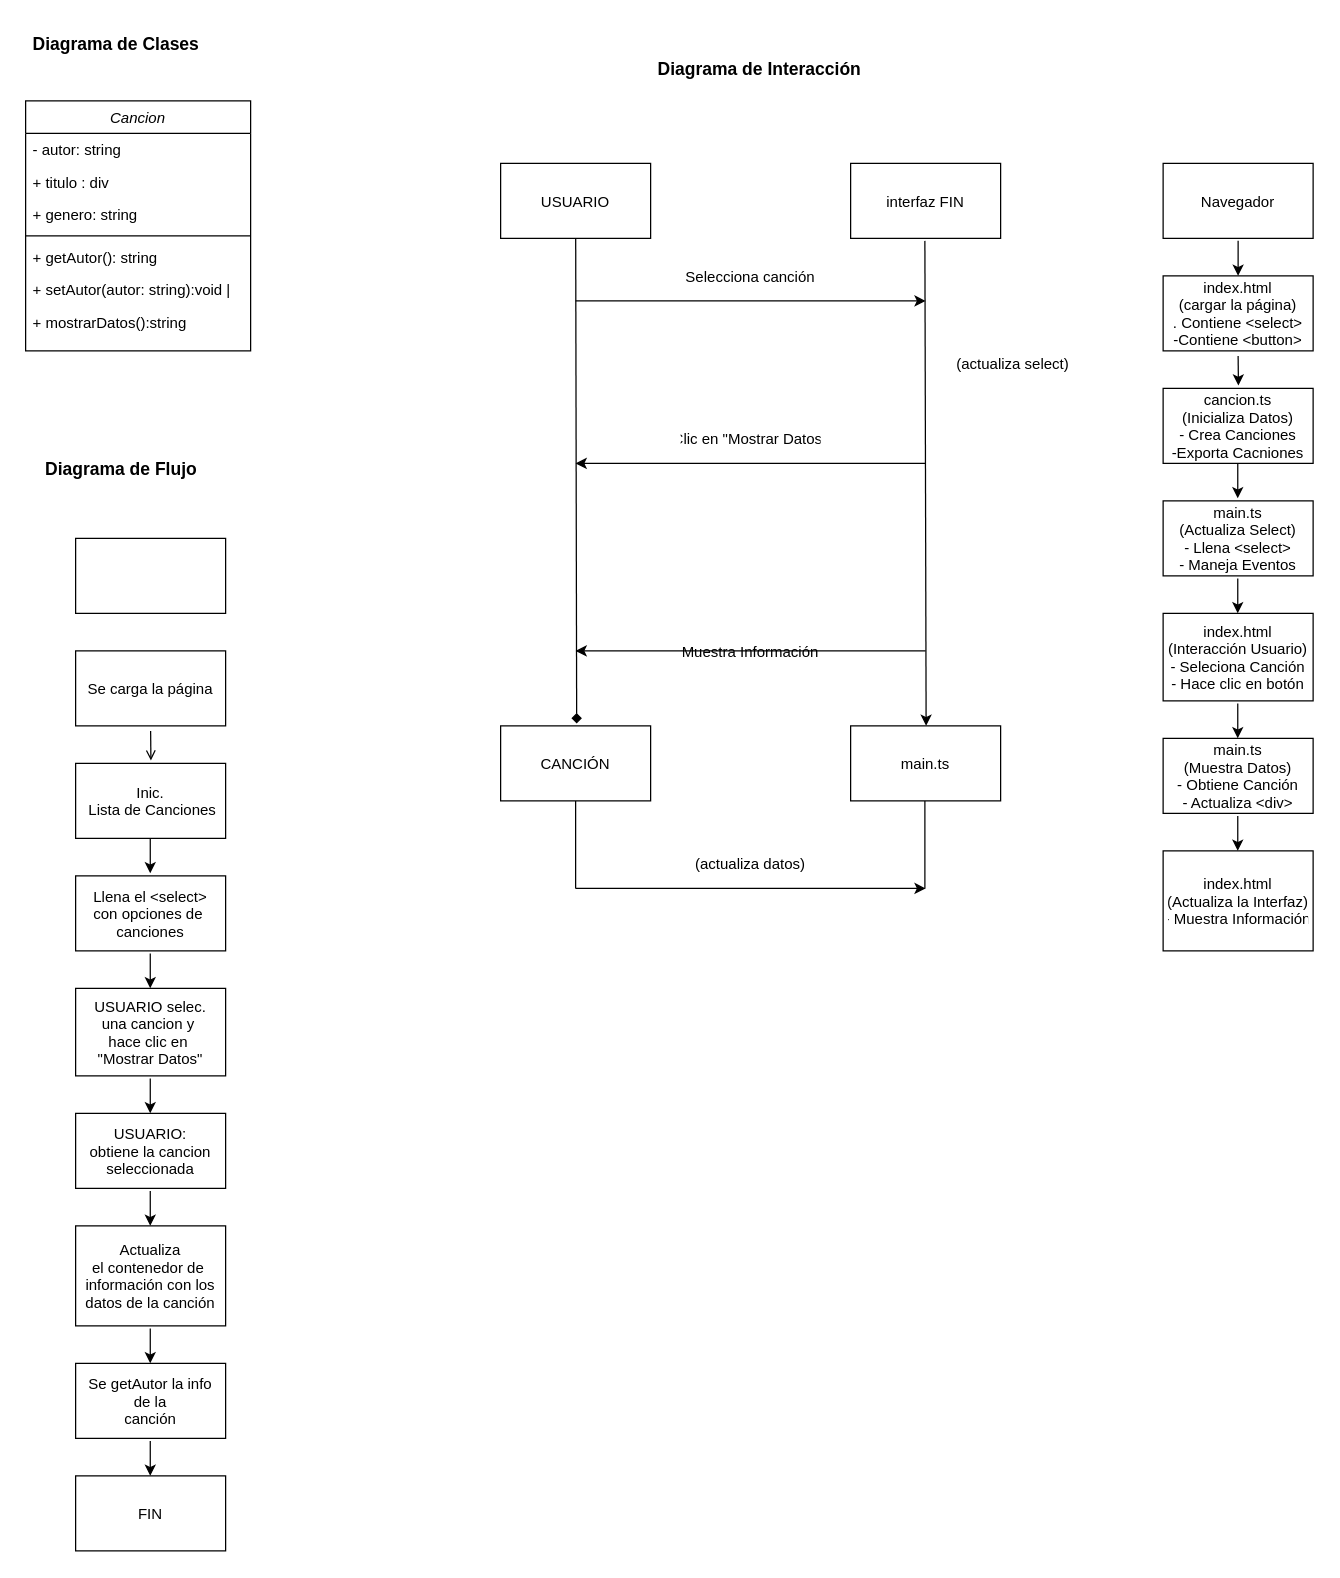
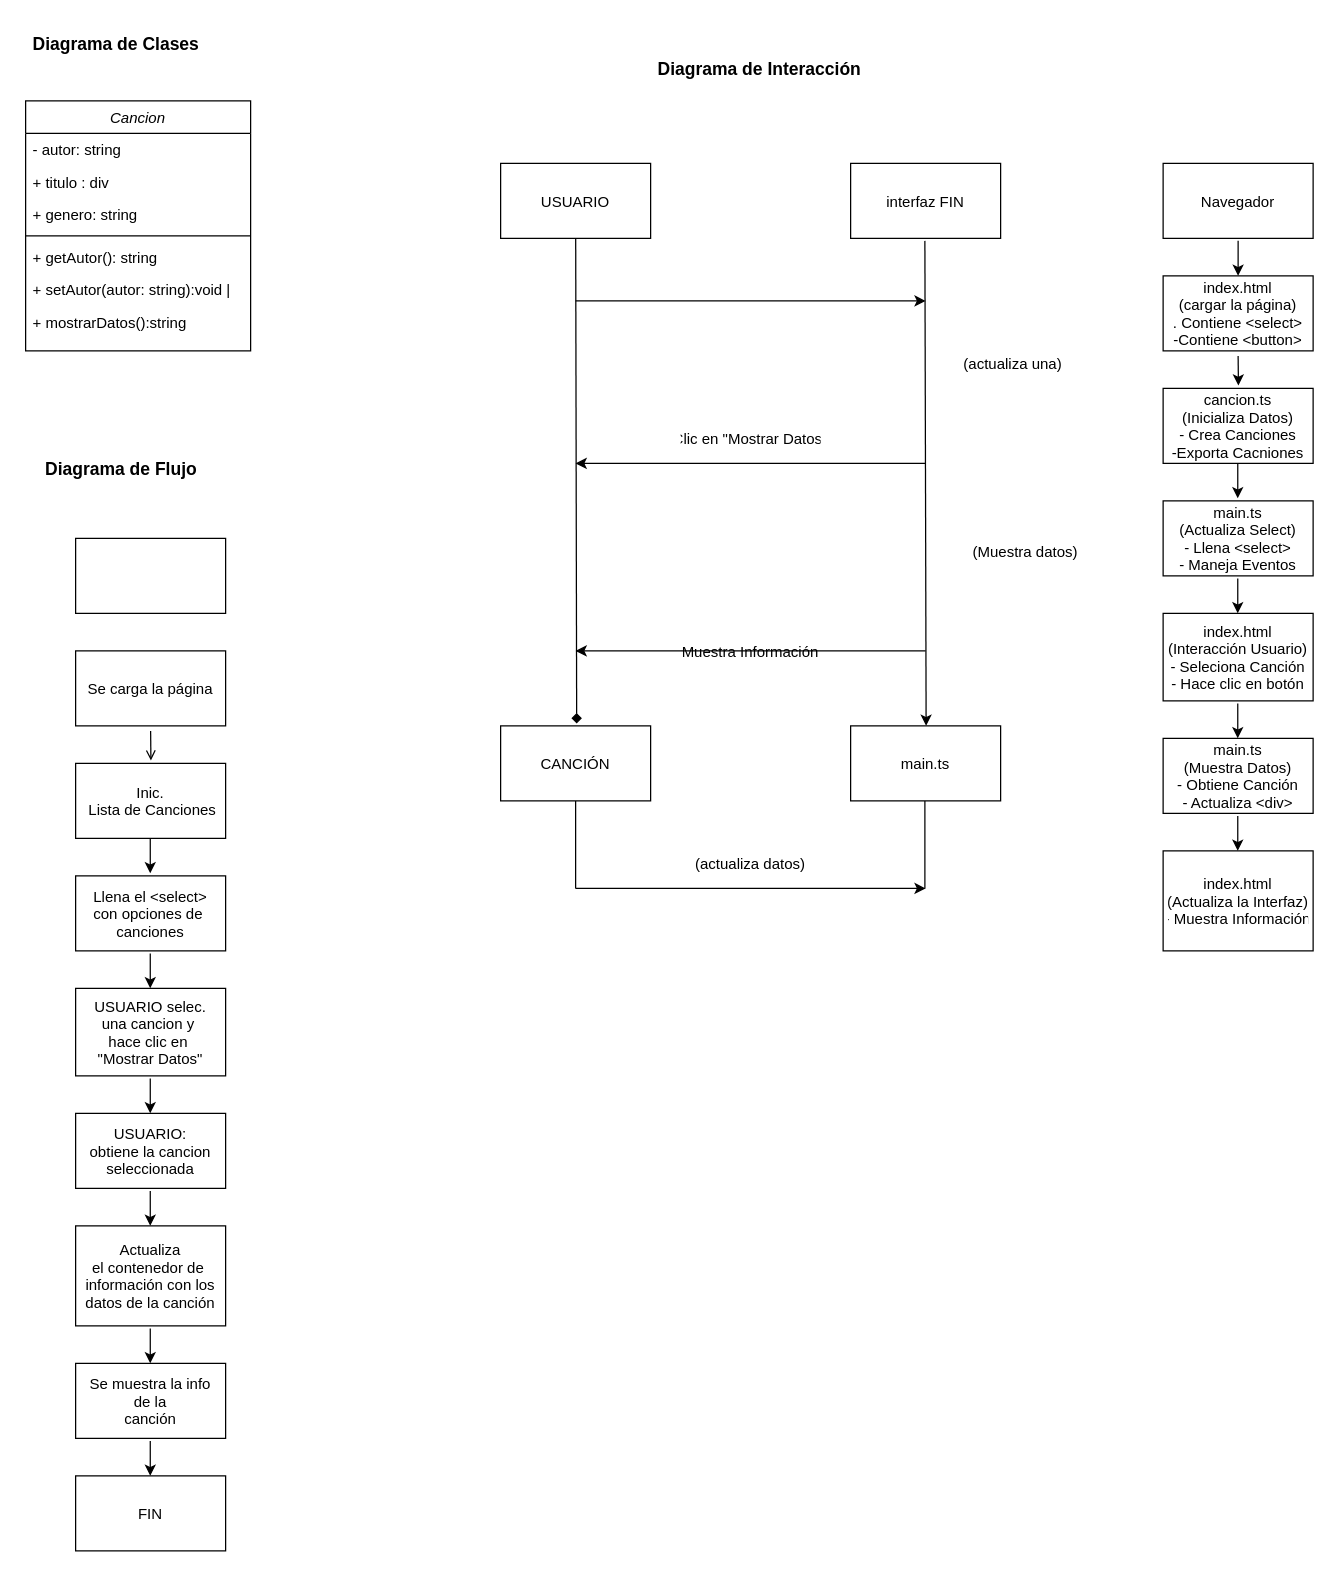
node "Selecciona canción": removed
node "(actualiza select)": label "(actualiza select)" -> "(actualiza una)"
node "(Muestra datos)": added
node "Se getAutor la info de la canción": label "Se getAutor la info de la canción" -> "Se muestra la info de la canción"
